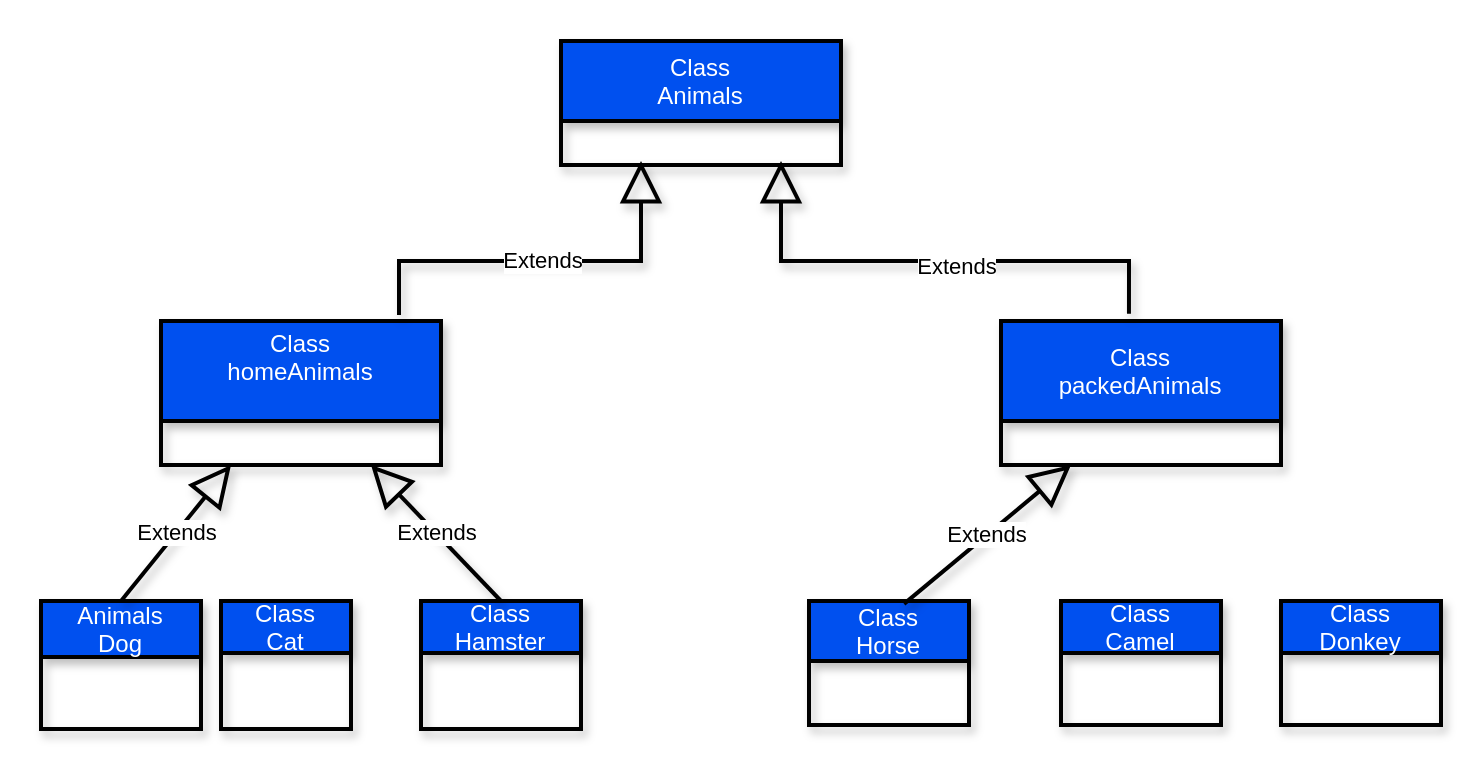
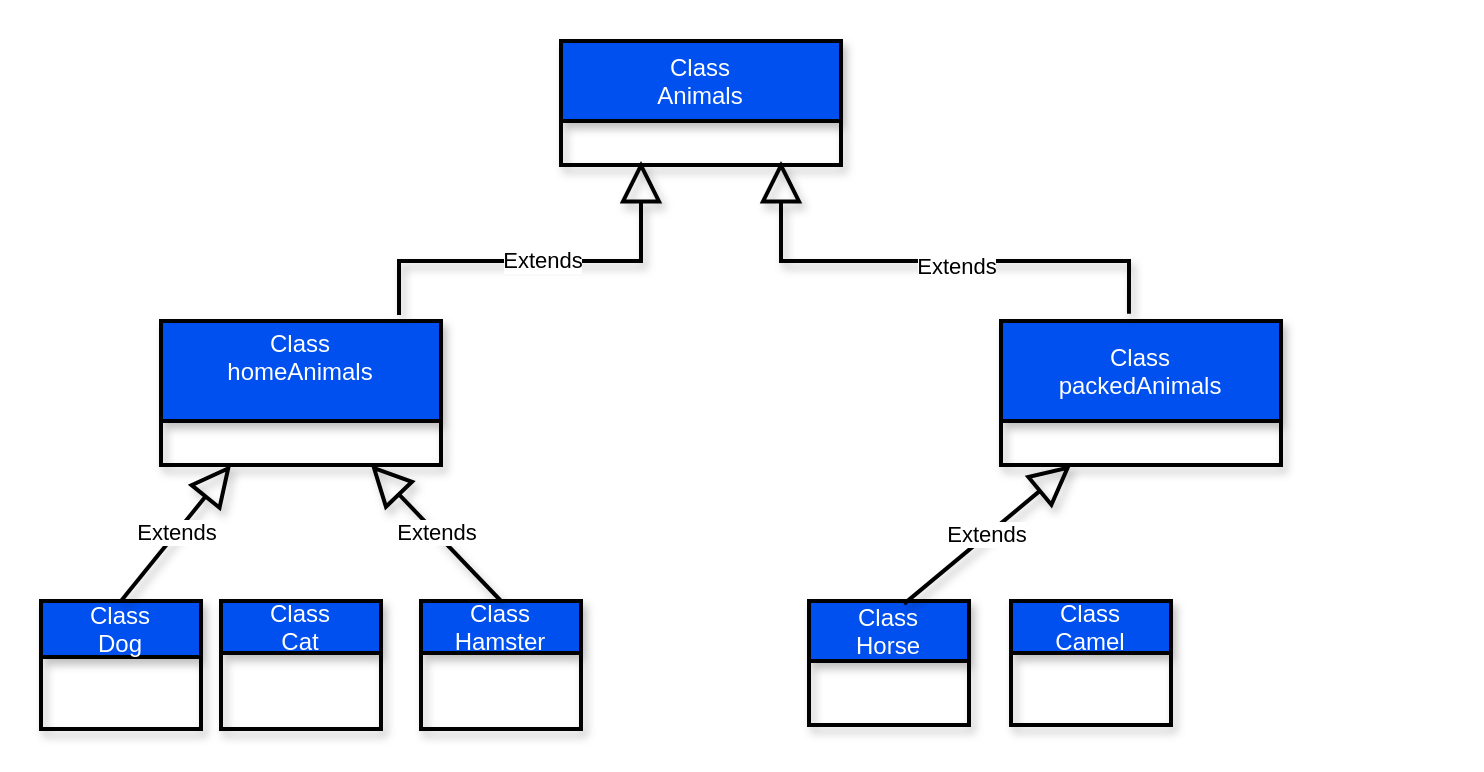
node "Animals Dog": label "Animals Dog" -> "Class Dog"
node "Class Camel": moved (1141, 663) -> (1091, 663)
node "Class Donkey": removed
node "Class Cat": size 130x128 -> 160x128
